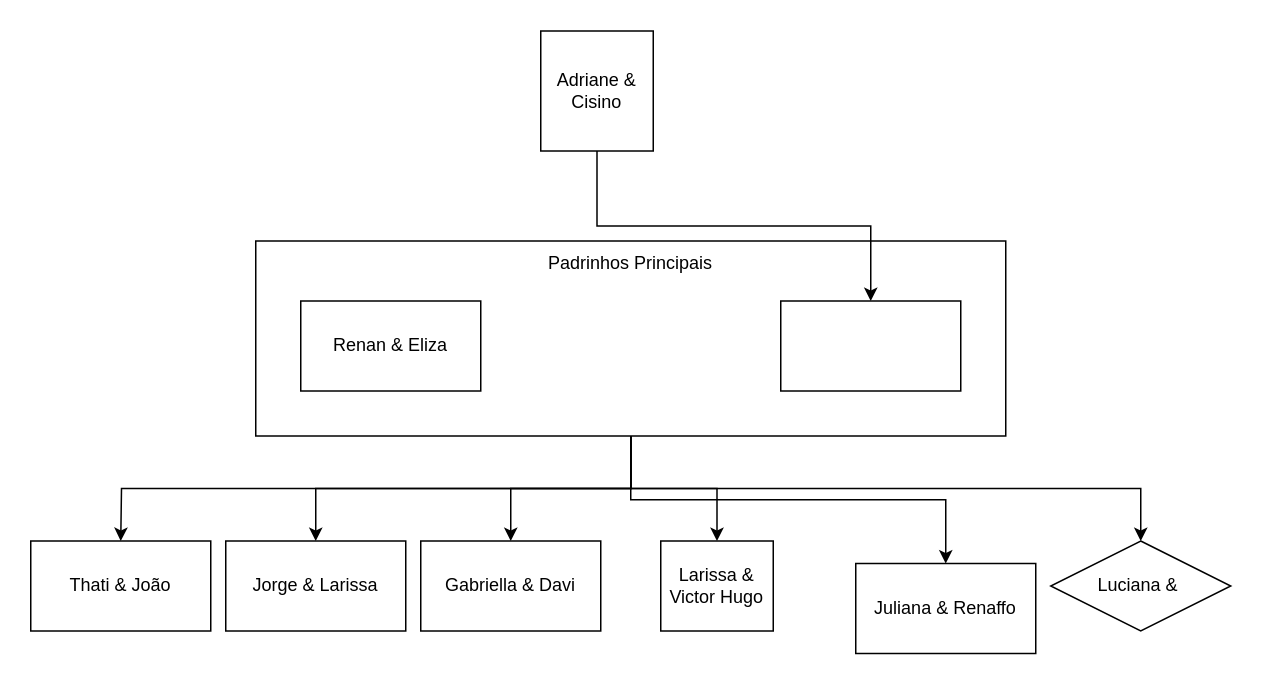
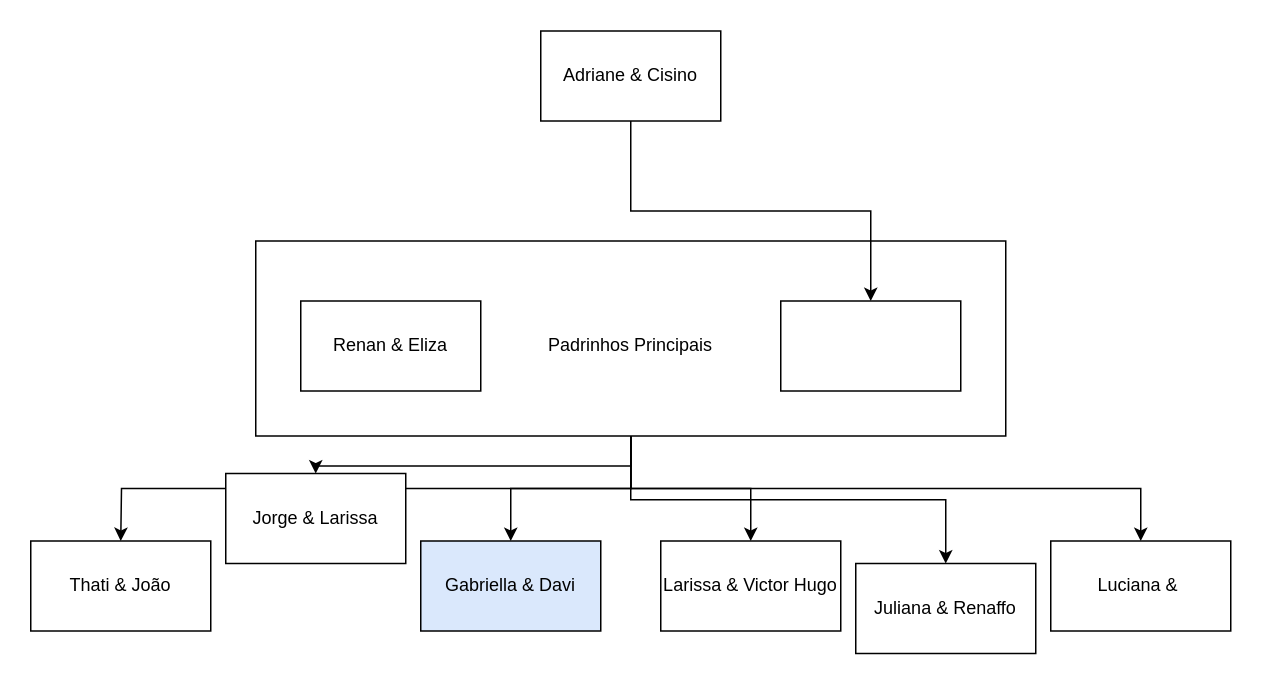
node "Adriane & Cisino": size 113x120 -> 180x90
node "Padrinhos Principais": moved (631, 263) -> (631, 346)
node "Jorge & Larissa": moved (316, 586) -> (316, 518)
node "Gabriella & Davi": fillcolor #ffffff -> #dae8fc
node "Larissa & Victor Hugo": size 113x90 -> 180x90
node "Luciana &": shape diamond -> rectangle
